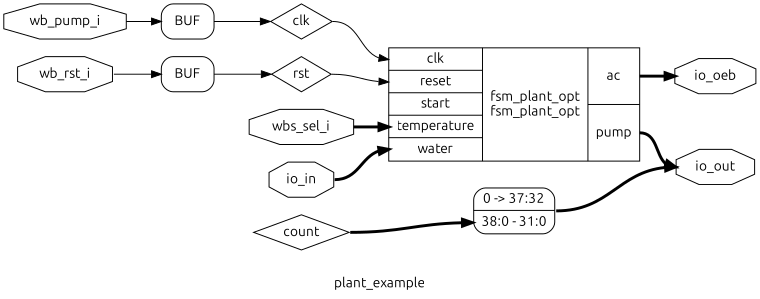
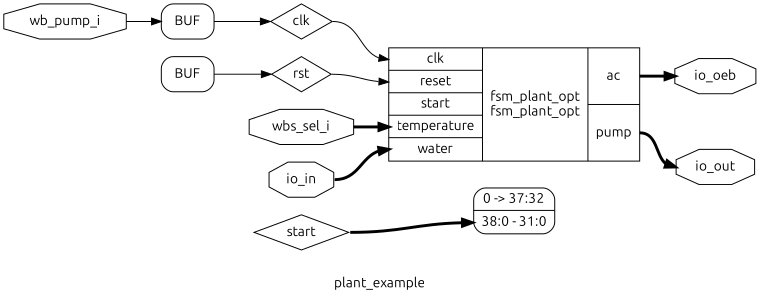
node "wb_rst_i": removed
edge "0 -> 37:32" -> "io_out": removed
node "count": label "count" -> "start"
